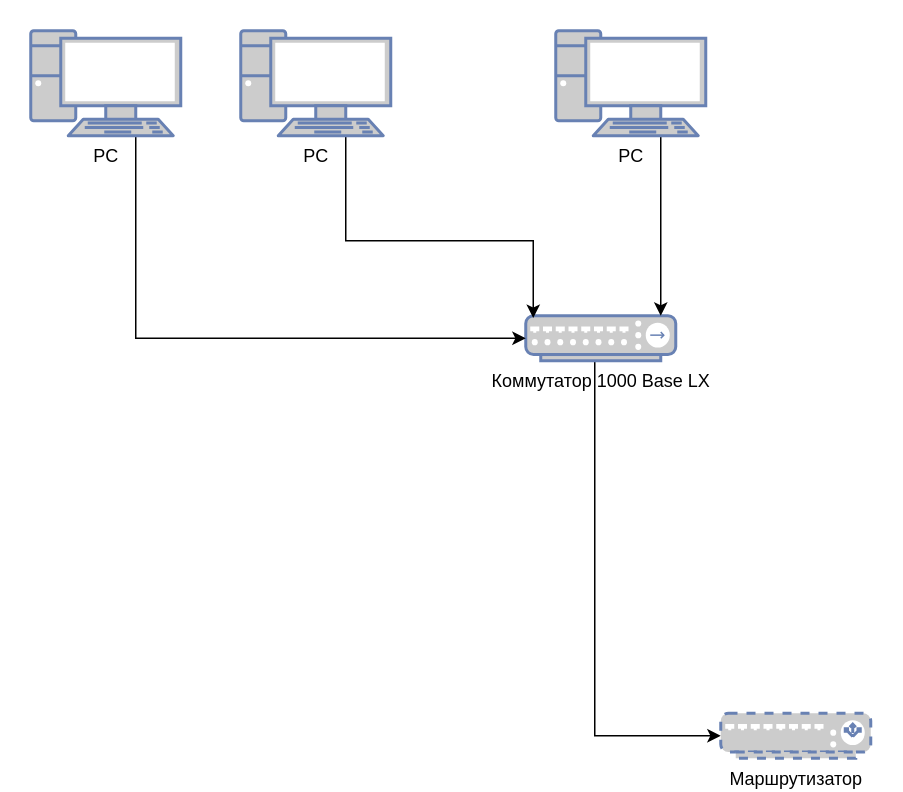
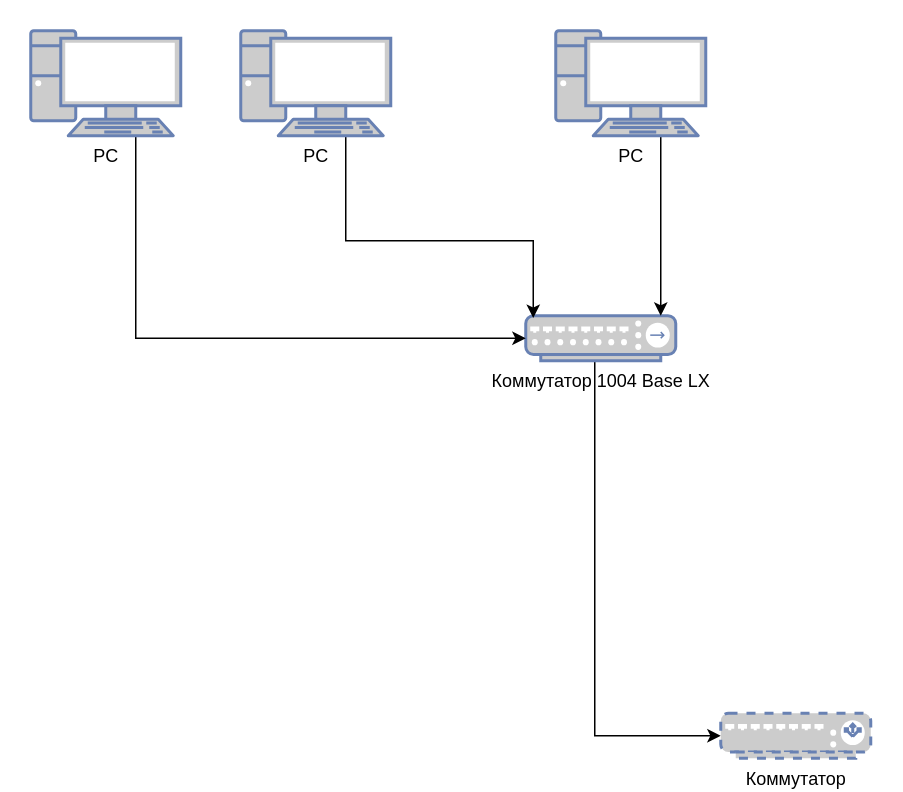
node "Коммутатор 1000 Base LX": label "Коммутатор 1000 Base LX" -> "Коммутатор 1004 Base LX"
node "Маршрутизатор": label "Маршрутизатор" -> "Коммутатор"
